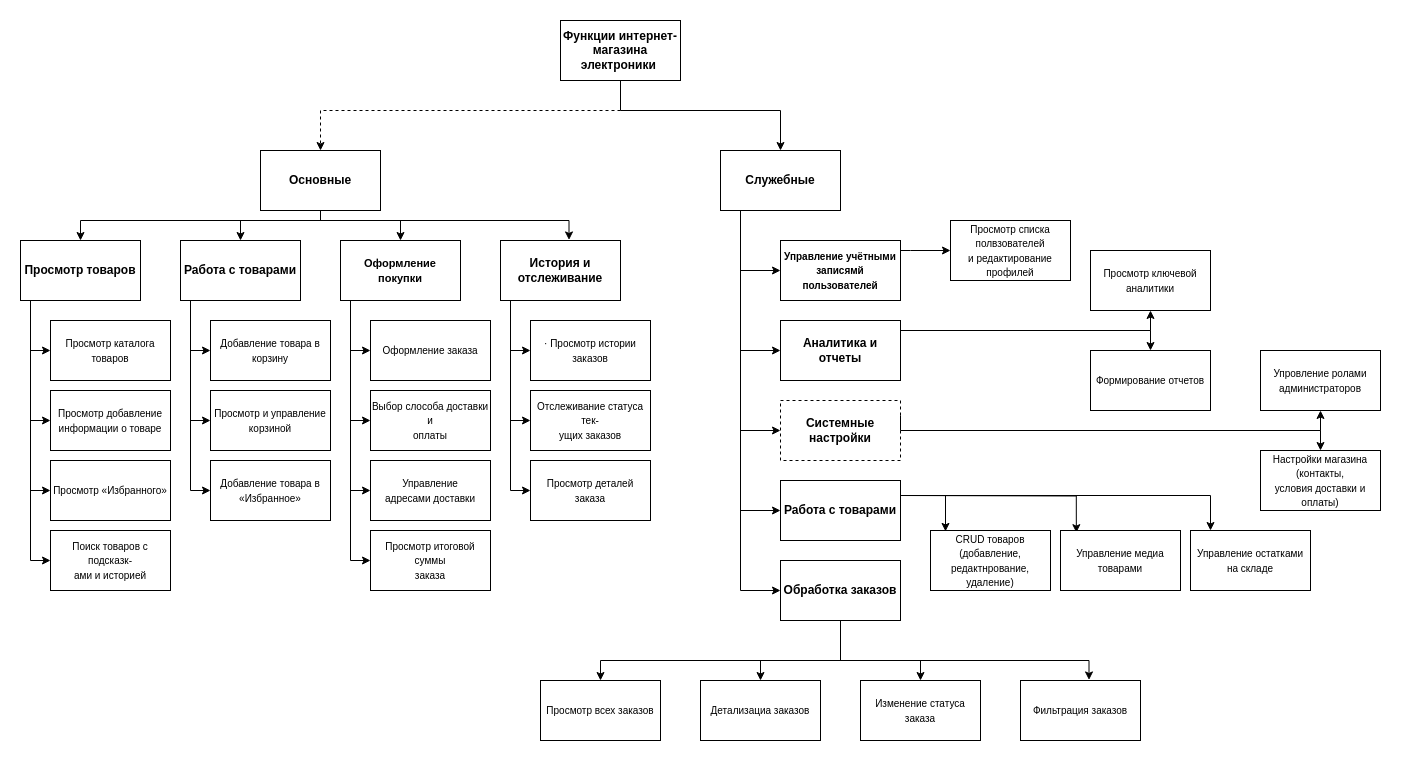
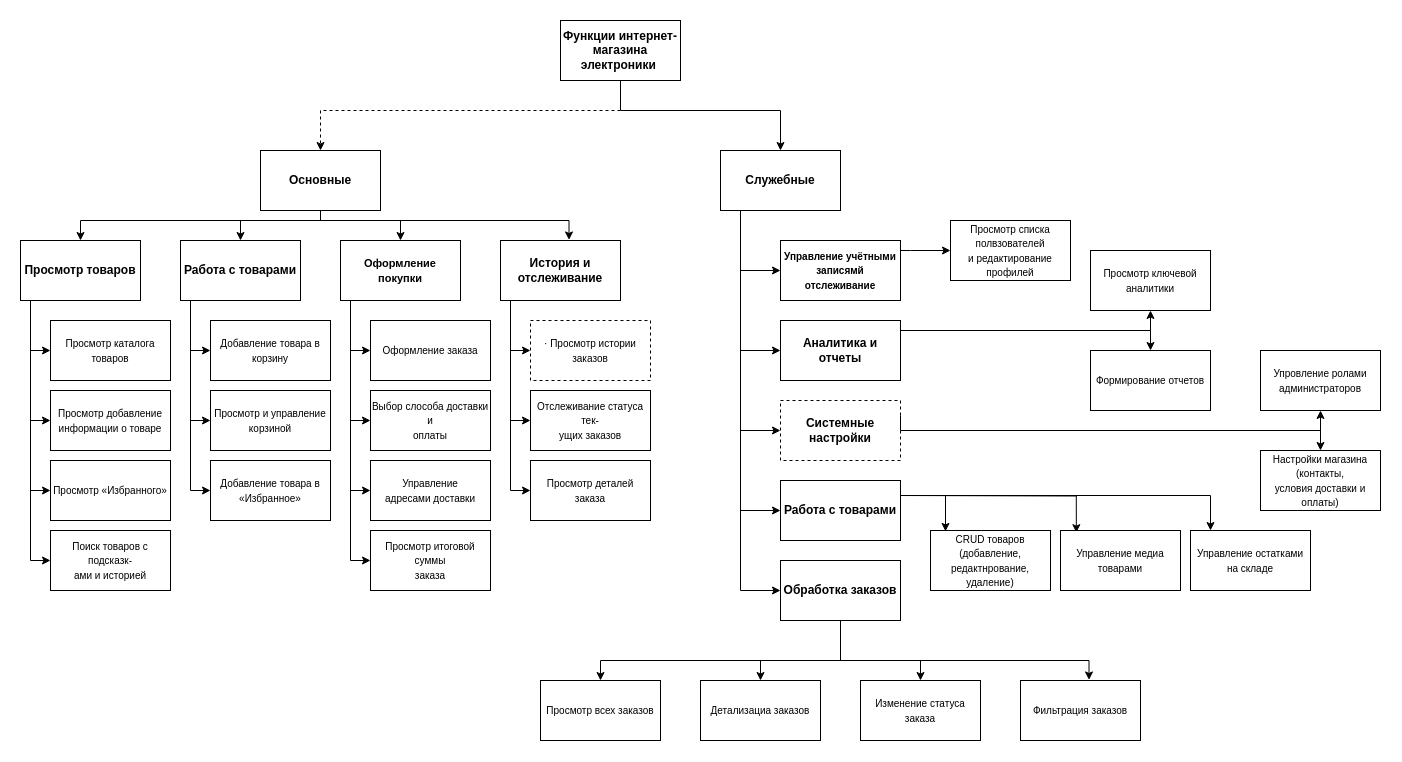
node "Управление учётными записямй пользователей": label "Управление учётными записямй пользователей" -> "Управление учётными записямй отслеживание"
node "· Просмотр истории заказов": style solid -> dashed
